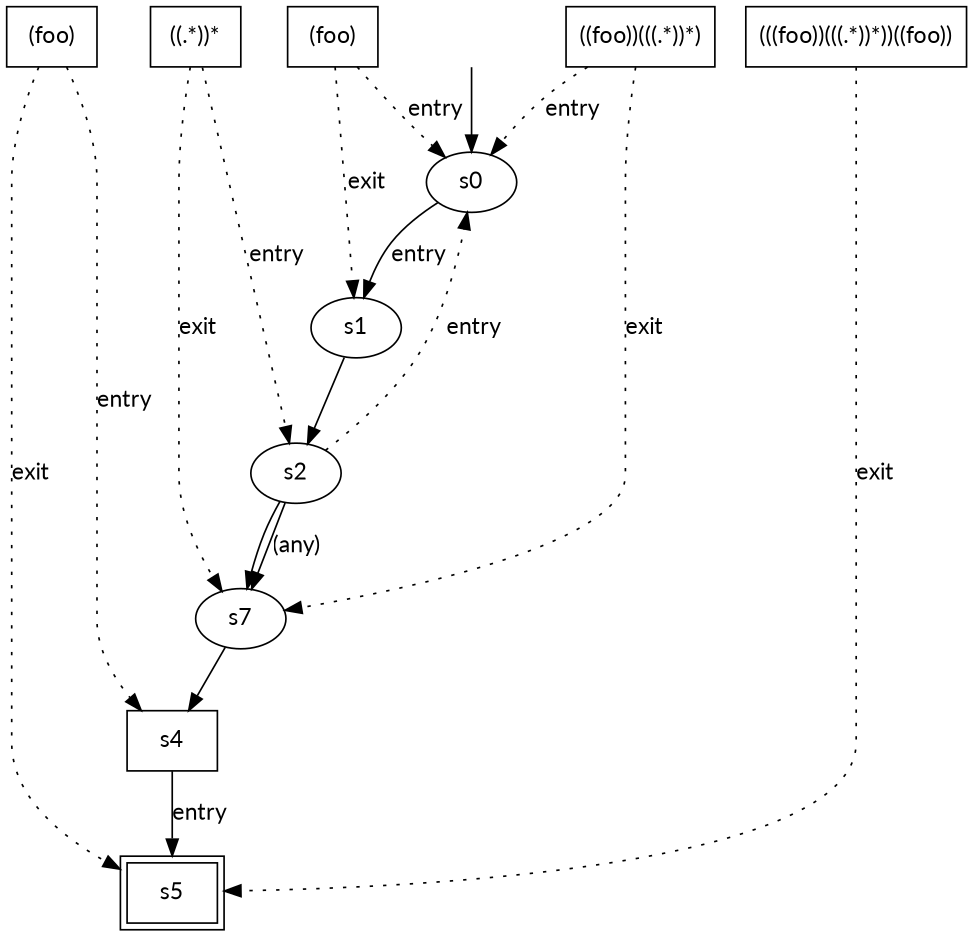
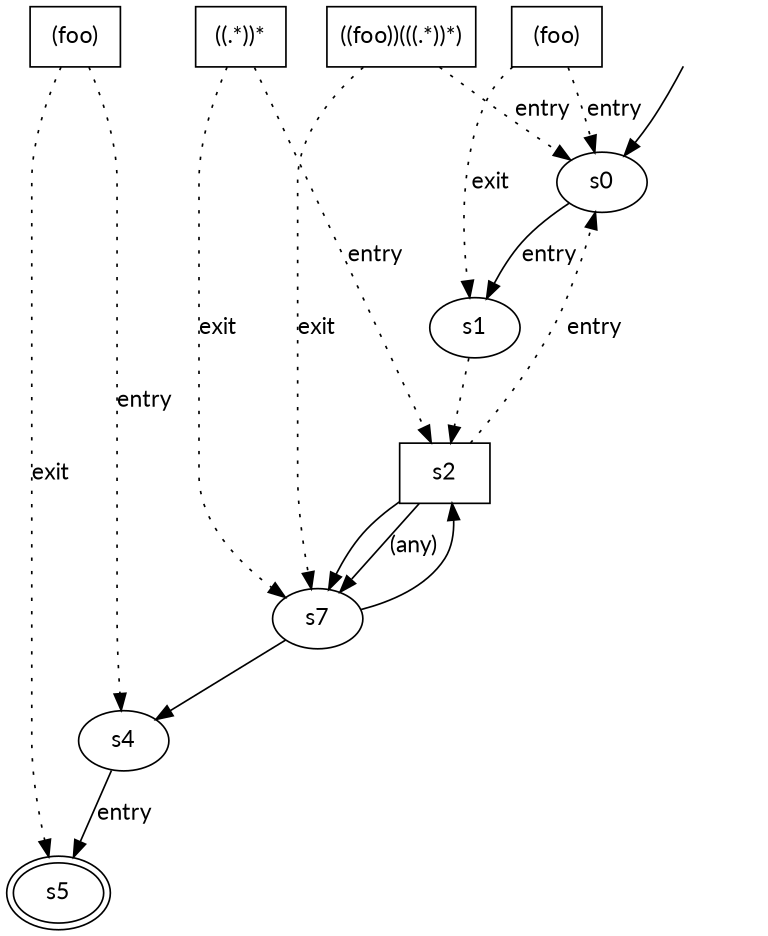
node "(((foo))(((.*))*))((foo))": removed
edge "s1" -> "s2": style solid -> dotted
node "s2": shape ellipse -> box
edge "s7" -> "s2": added
node "s4": shape box -> ellipse
node "s5": shape box -> ellipse
